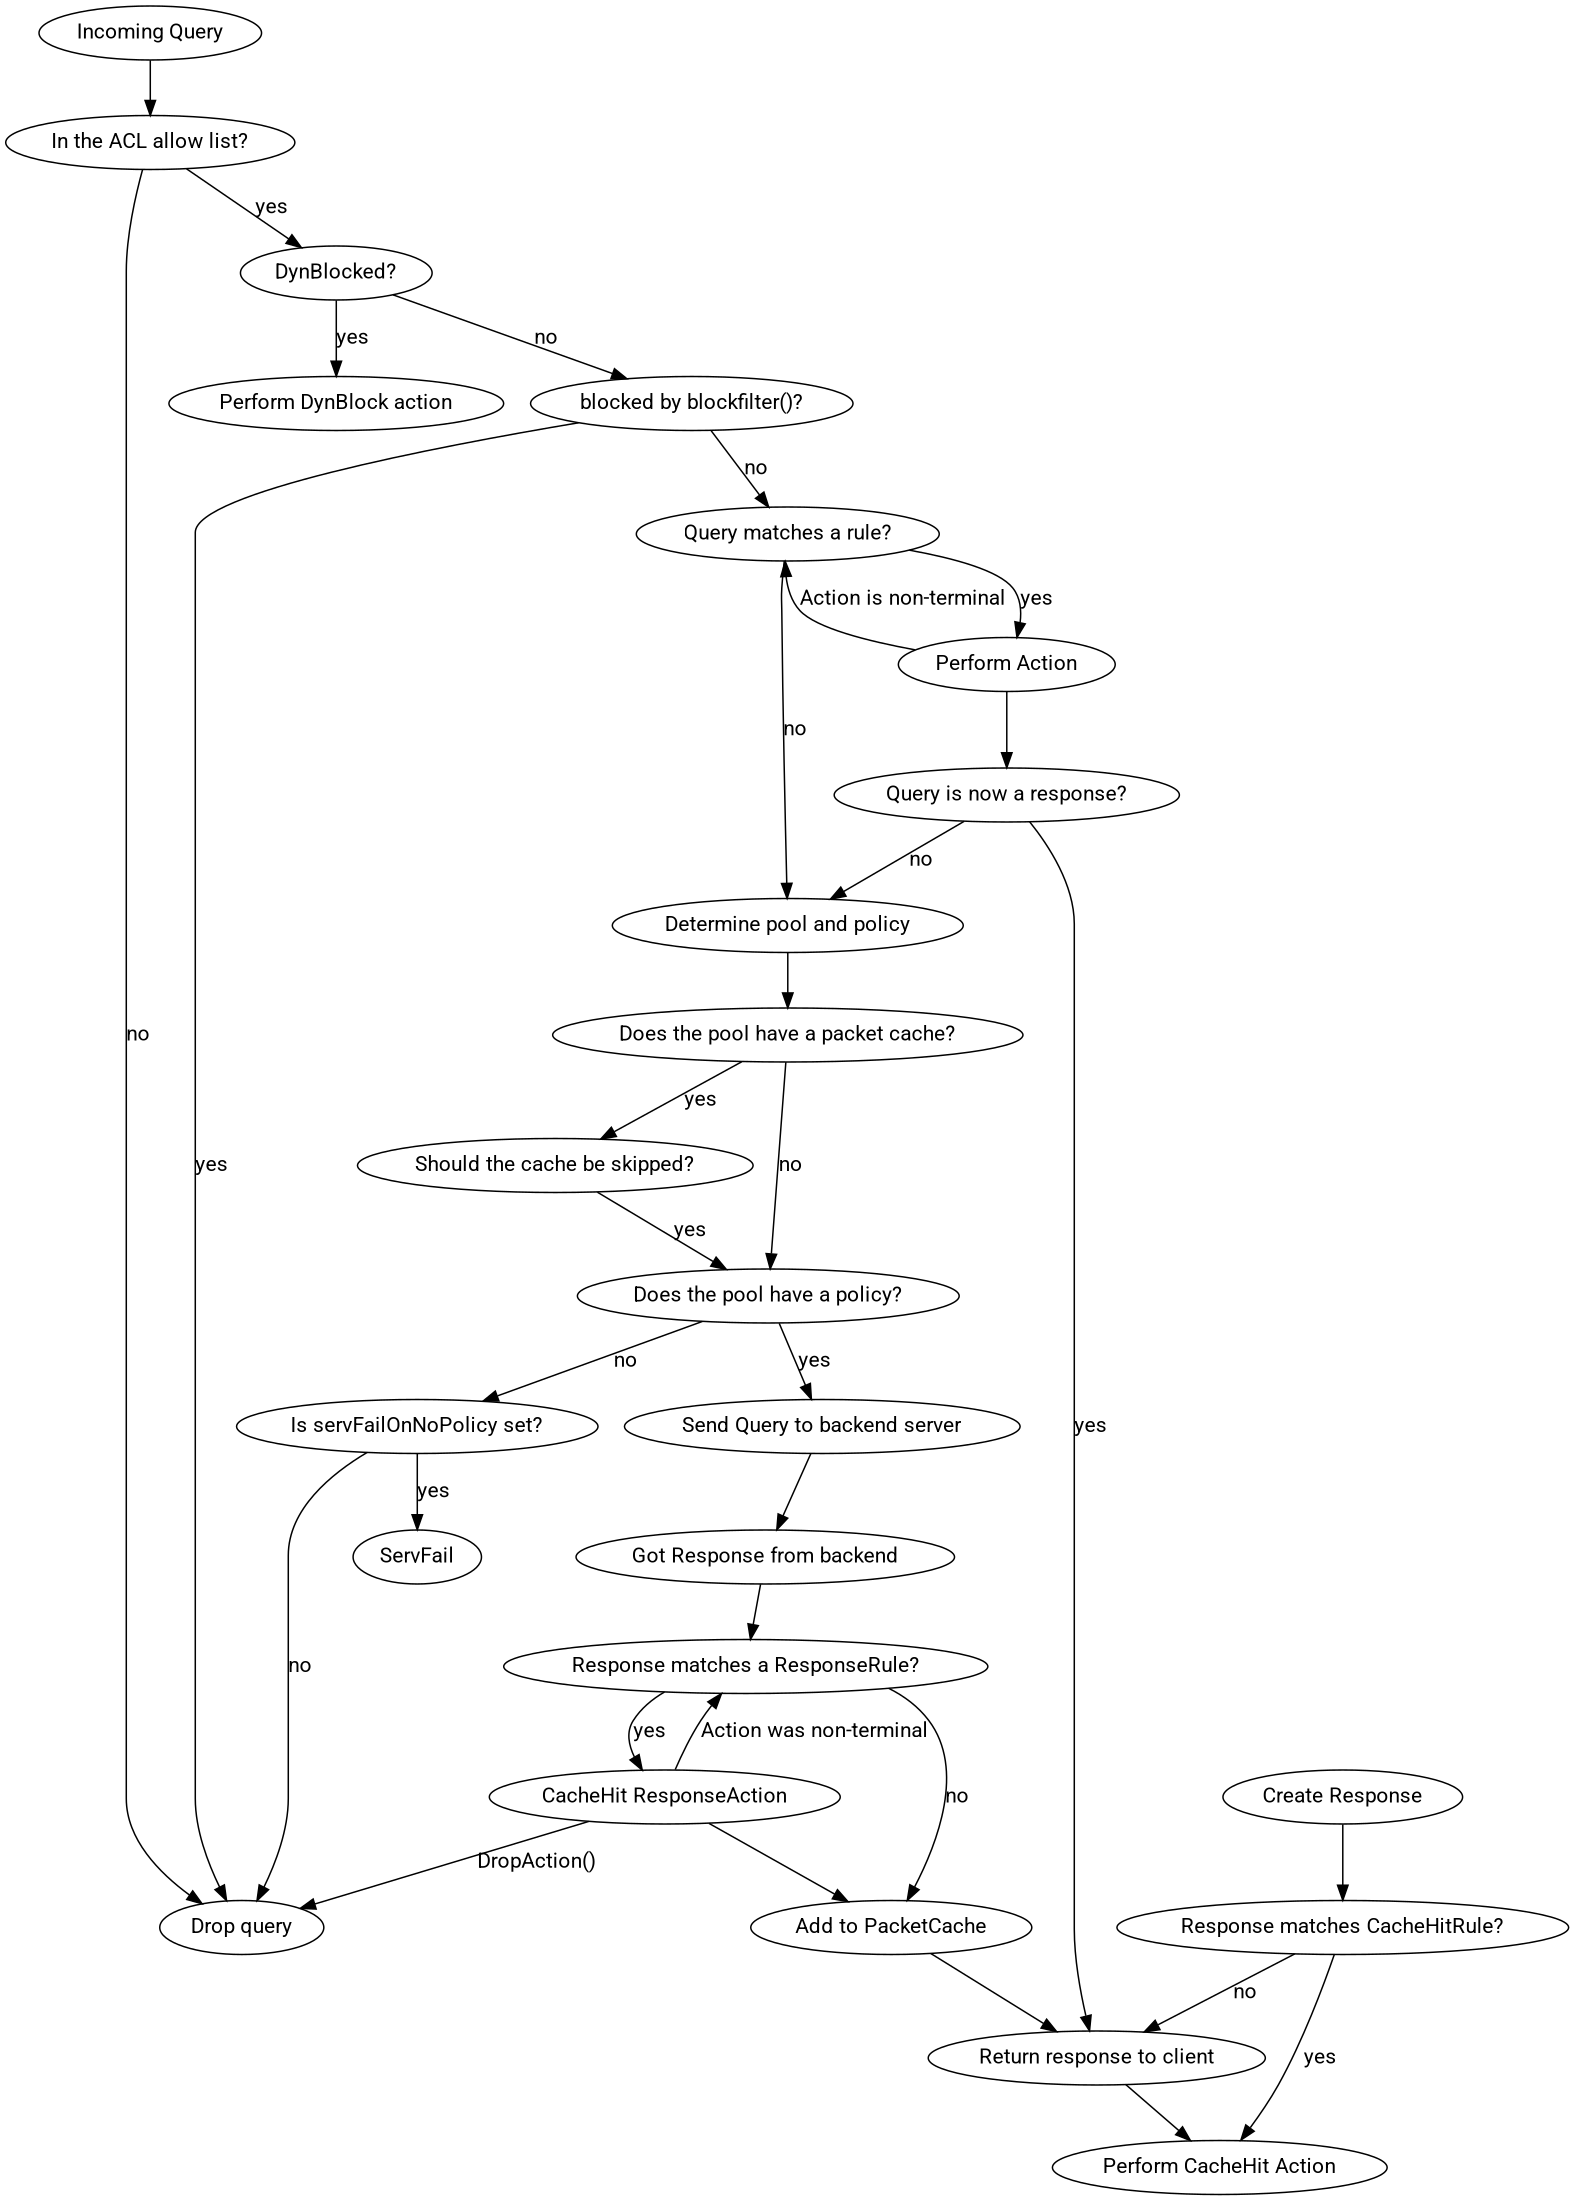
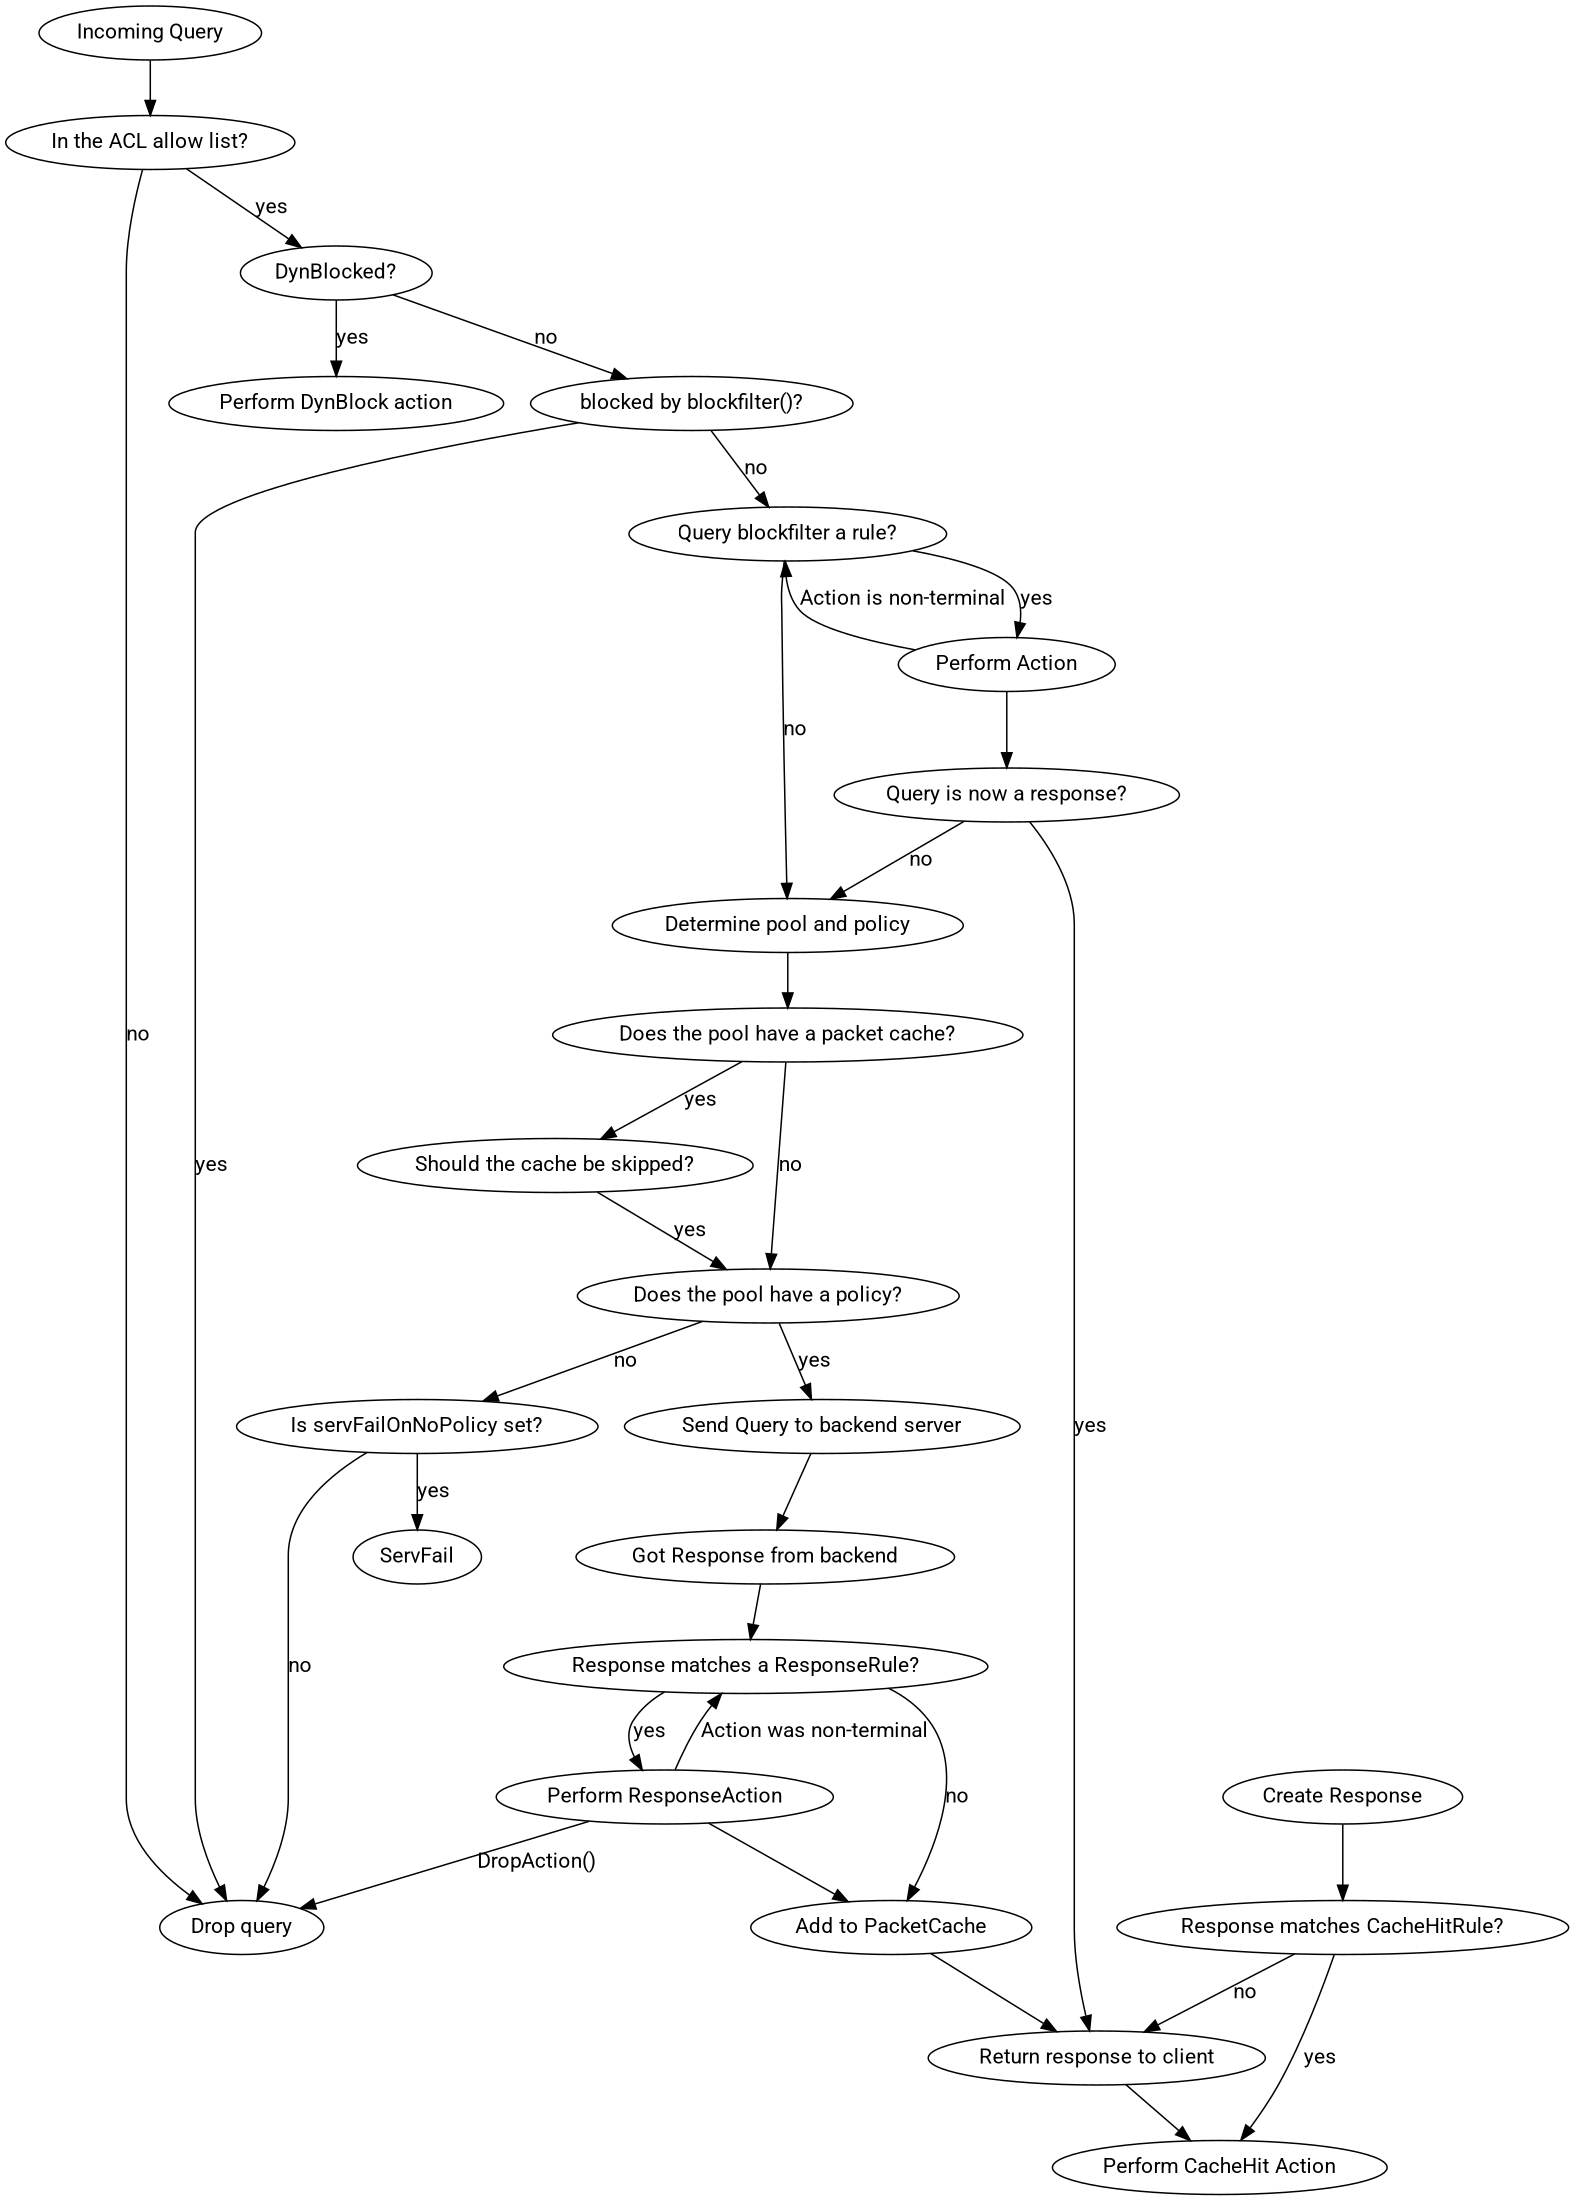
node "Query matches a rule?": label "Query matches a rule?" -> "Query blockfilter a rule?"
node "CacheHit ResponseAction": label "CacheHit ResponseAction" -> "Perform ResponseAction"
